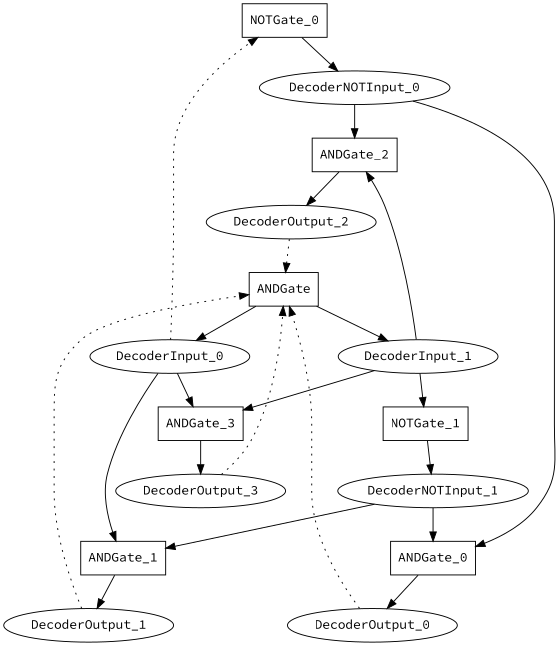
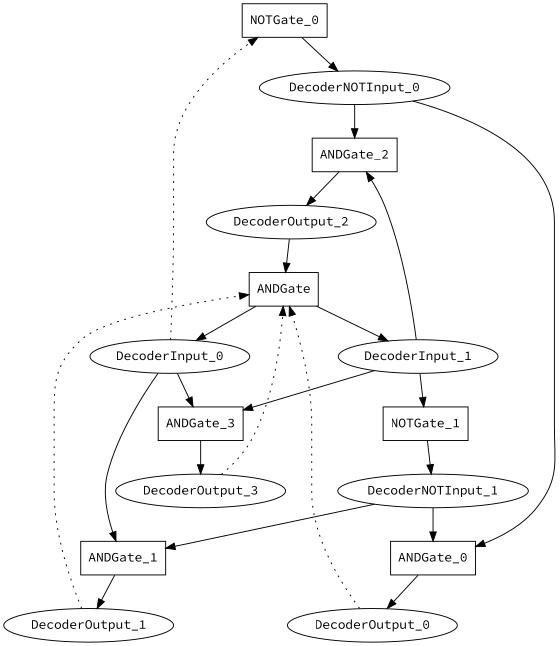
edge "DecoderOutput_2" -> "ANDGate": style dotted -> solid
